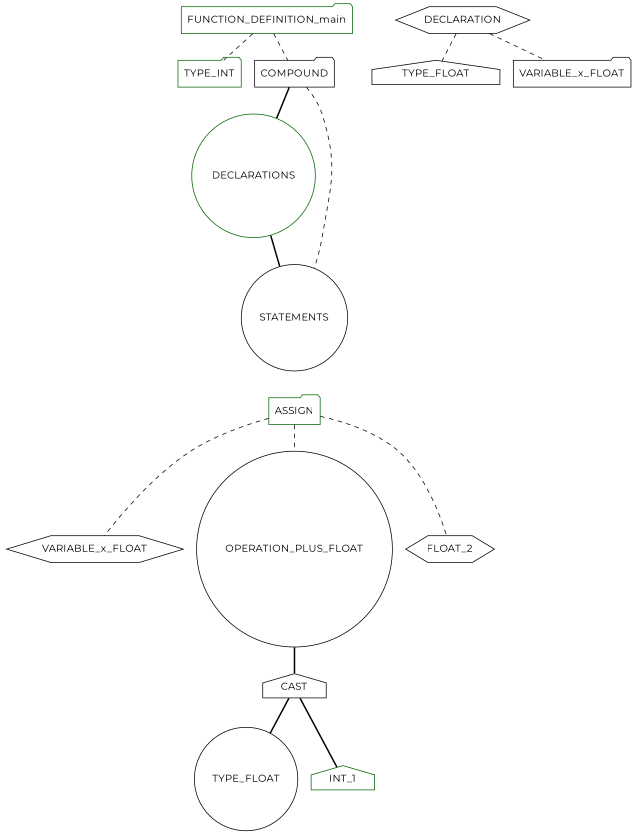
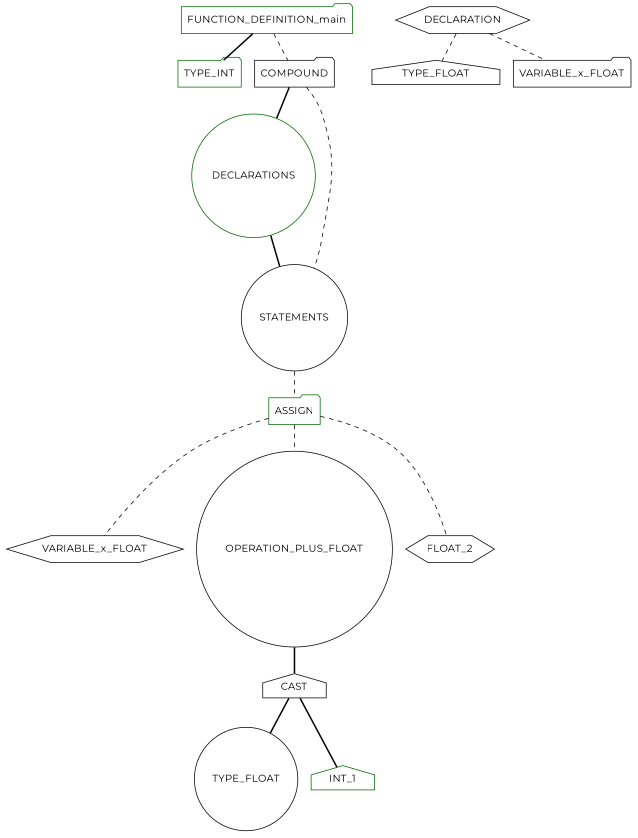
edge "FUNCTION_DEFINITION_main" -- "TYPE_INT": style dashed -> bold
edge "STATEMENTS" -- "ASSIGN": added
